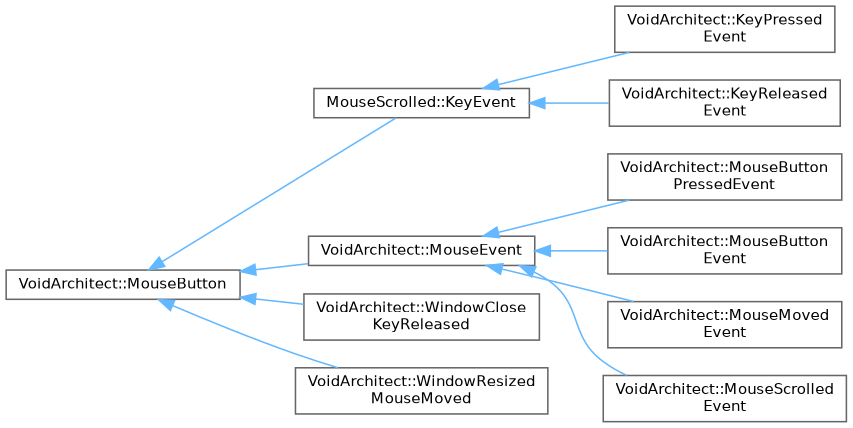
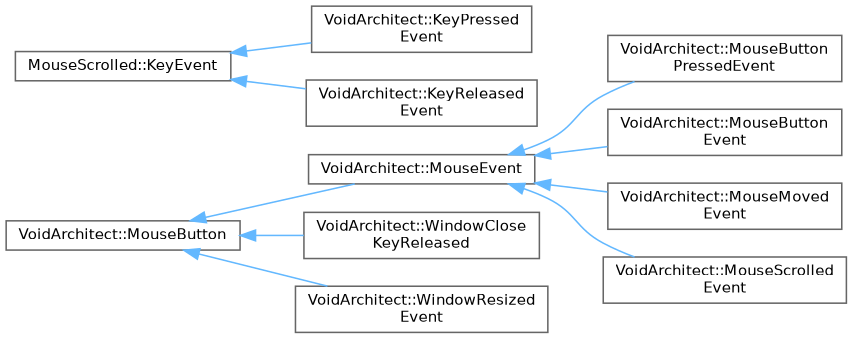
edge "MouseScrolled::KeyEvent" -> "VoidArchitect::MouseButton": removed
node "VoidArchitect::WindowResized MouseMoved": label "VoidArchitect::WindowResized MouseMoved" -> "VoidArchitect::WindowResized Event"
